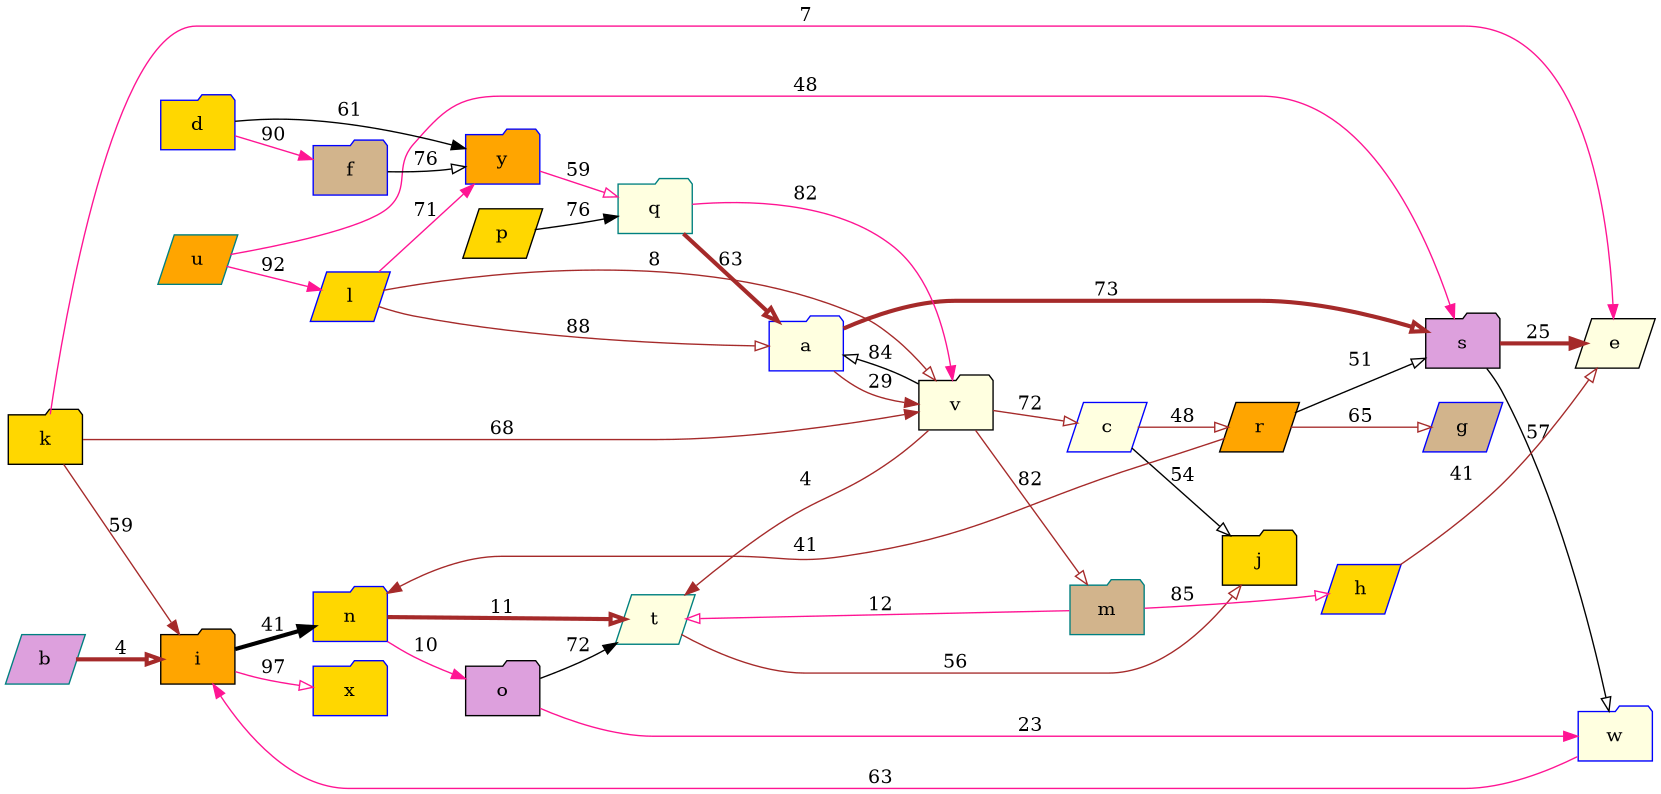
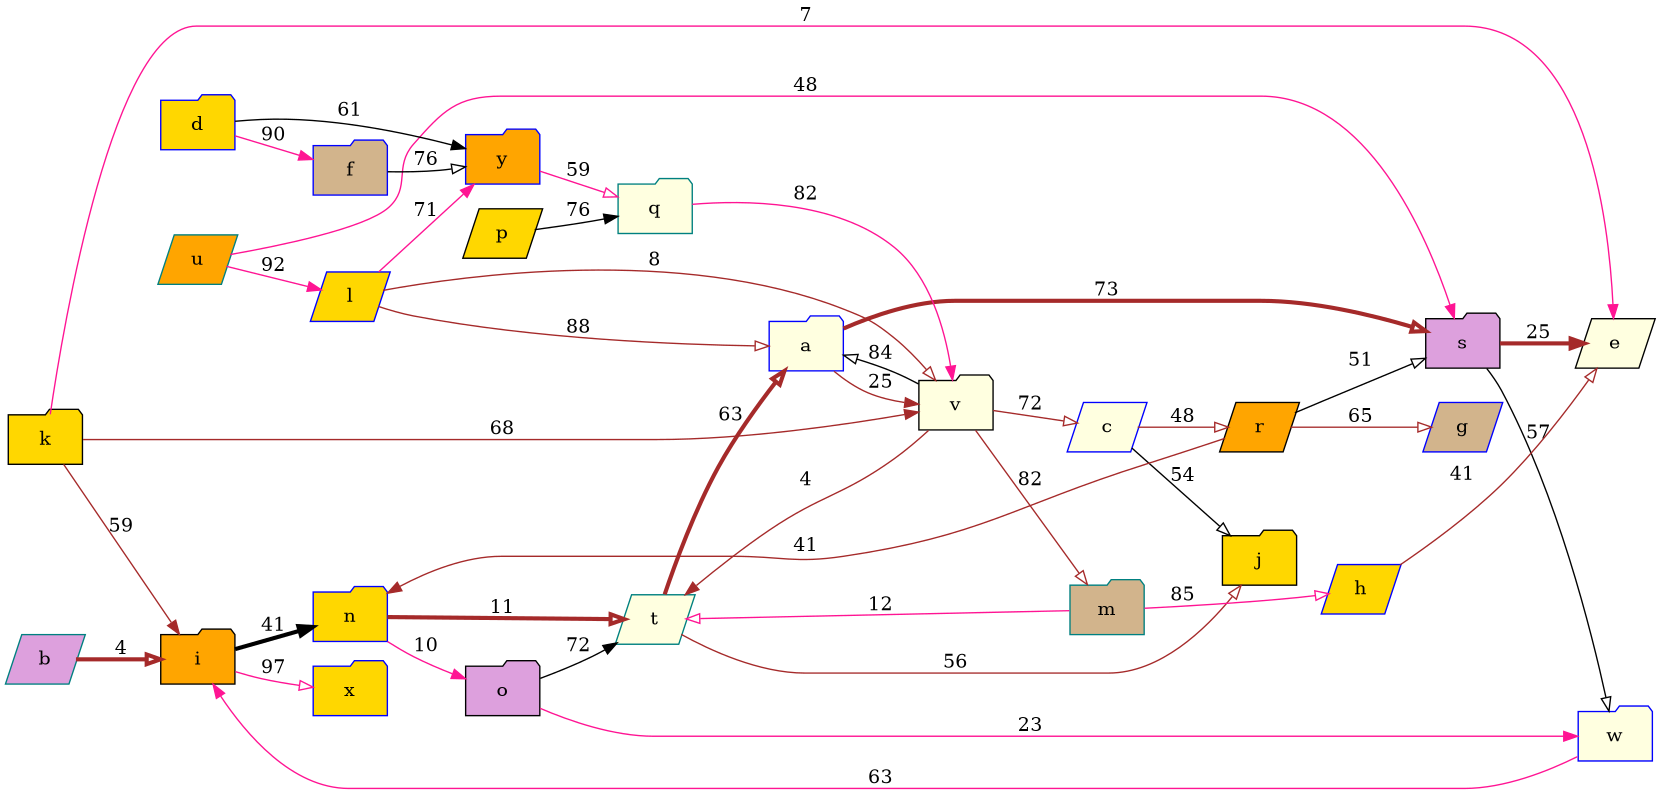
edge "q" -> "a": now "t" -> "a"
edge "a" -> "v": label "29" -> "25"
